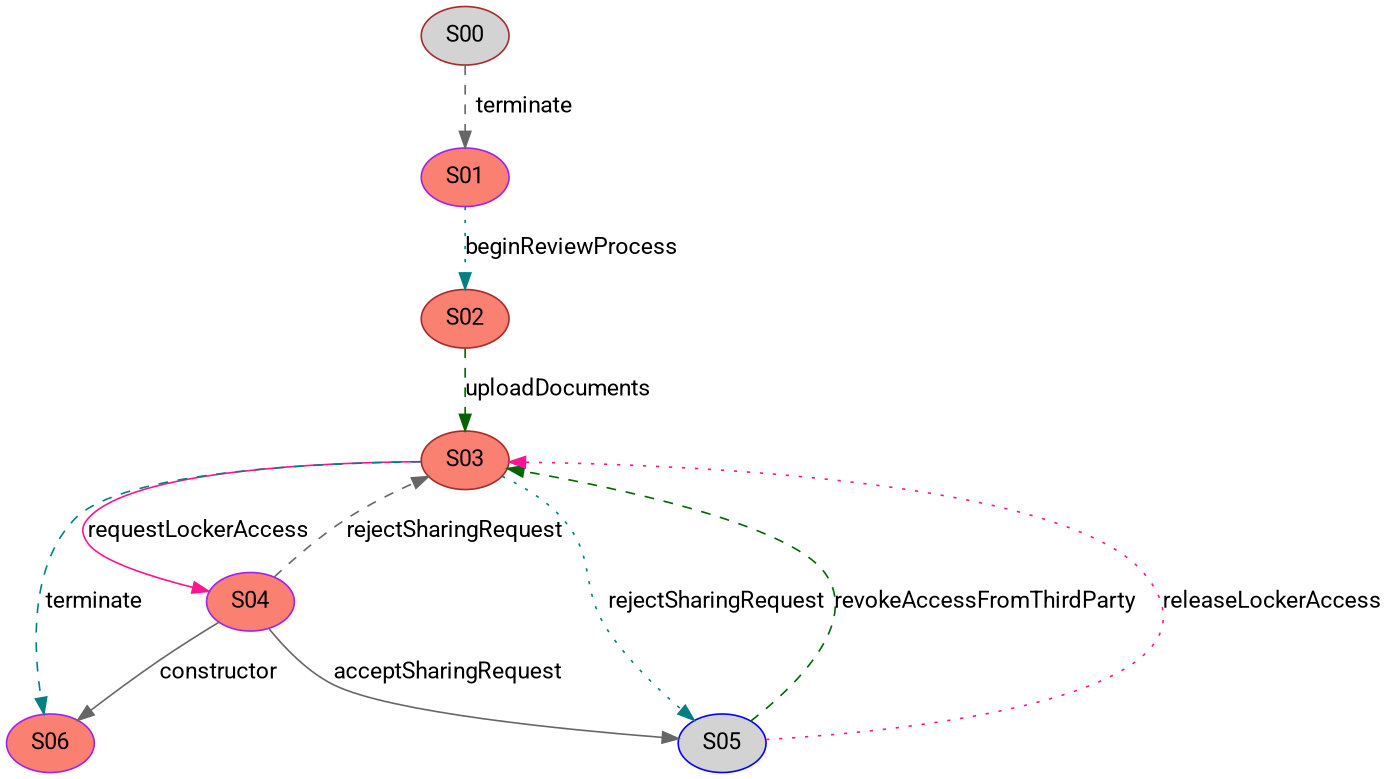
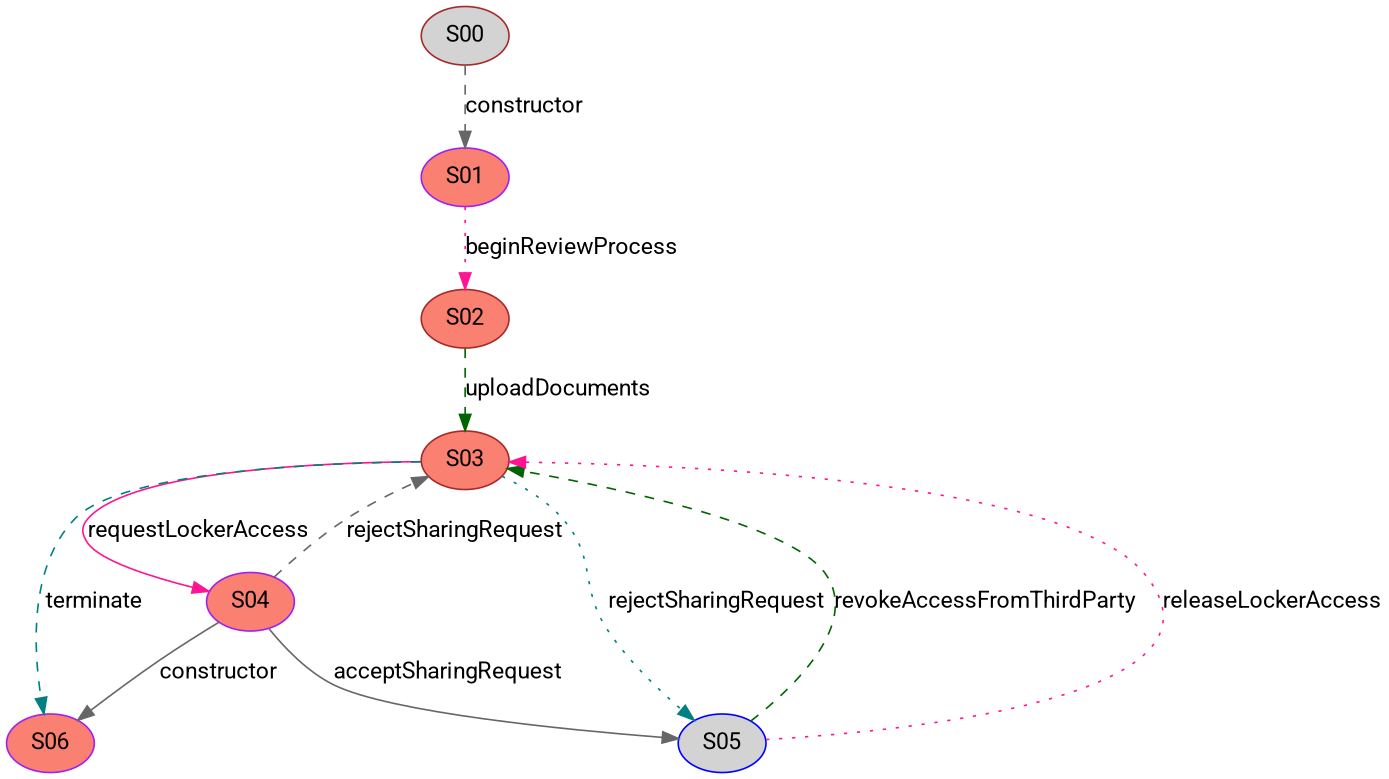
edge "S00" -> "S01": label "terminate" -> "constructor"
edge "S01" -> "S02": color teal -> deeppink
